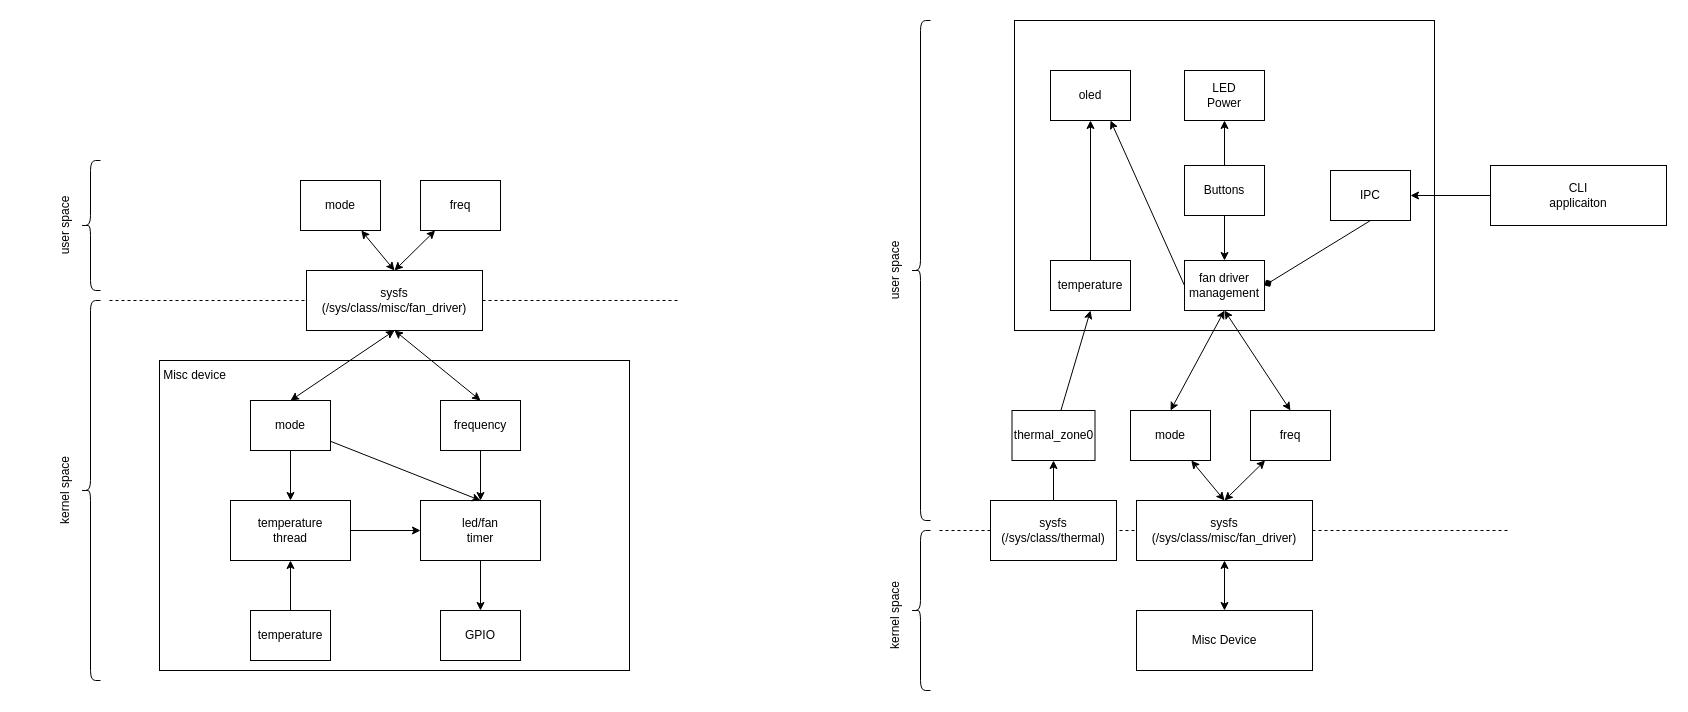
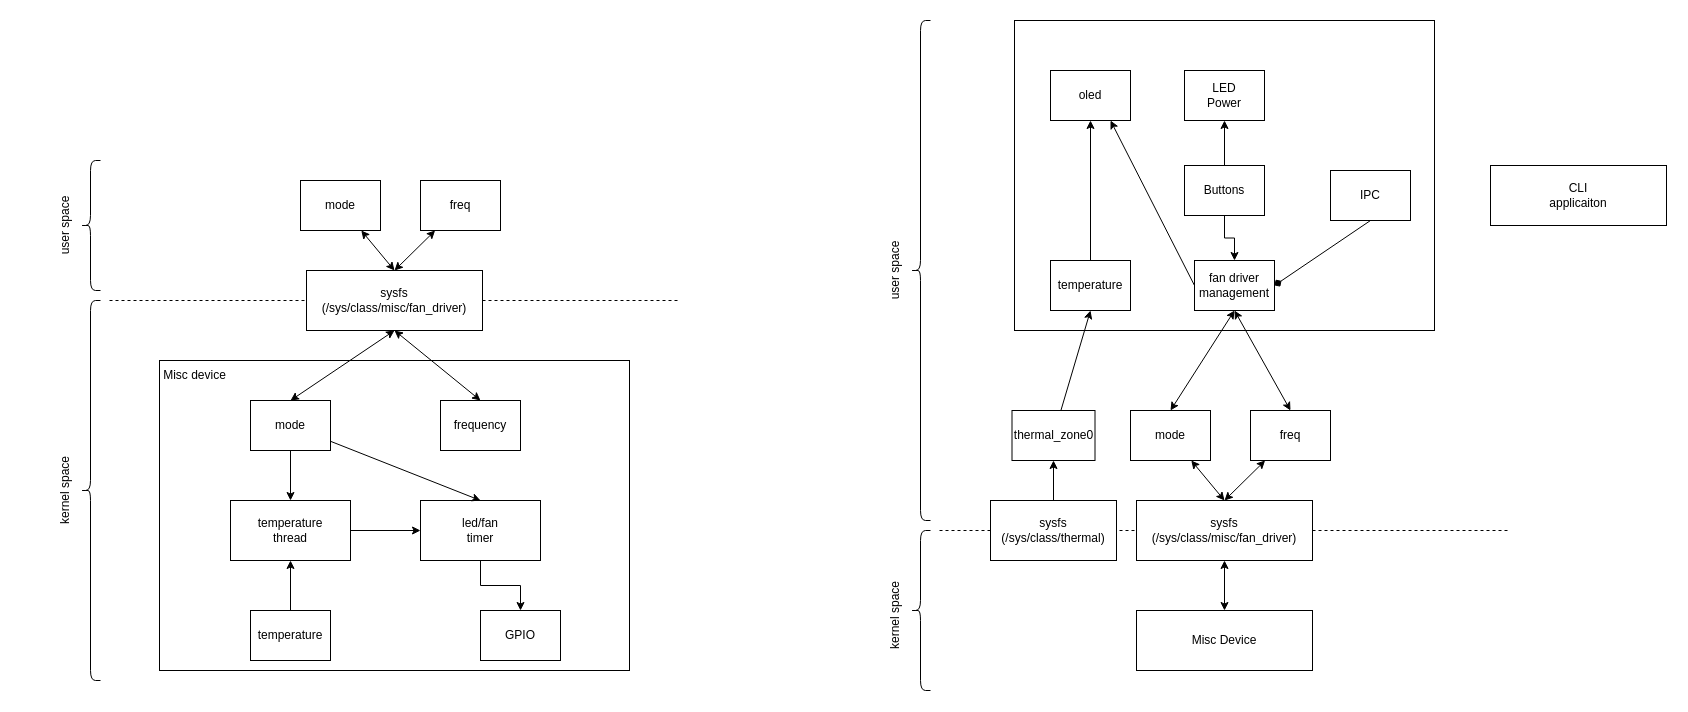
edge "CLI applicaiton" -> "IPC": removed
node "fan driver management": moved (1225, 286) -> (1235, 286)
edge "frequency" -> "led/fan timer": removed
node "GPIO": moved (481, 636) -> (521, 636)
